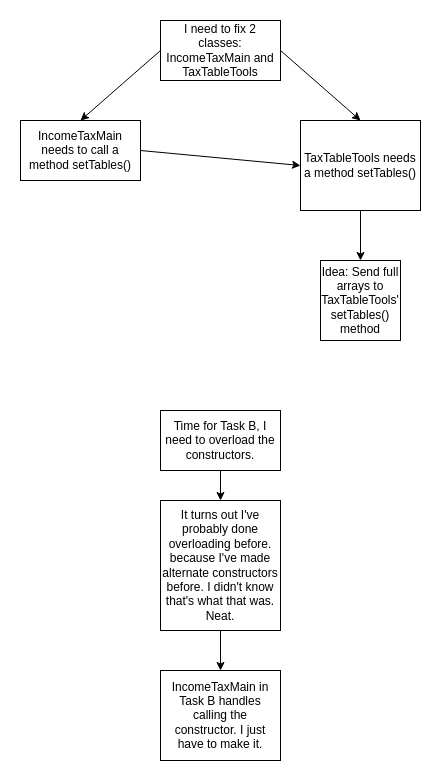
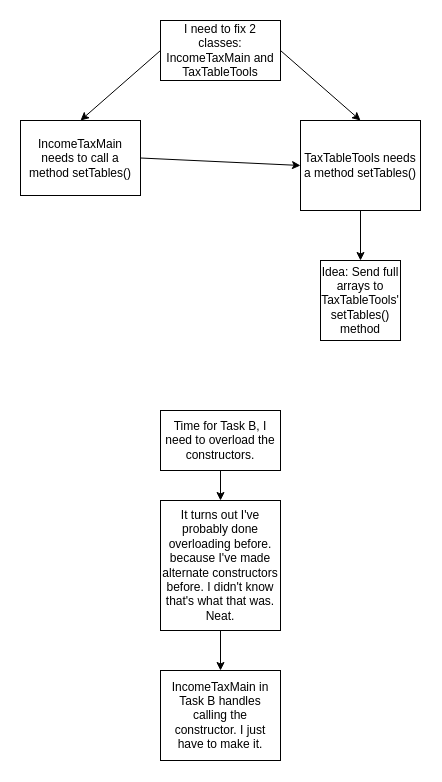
node "IncomeTaxMain needs to call a method setTables()": size 120x60 -> 120x75
